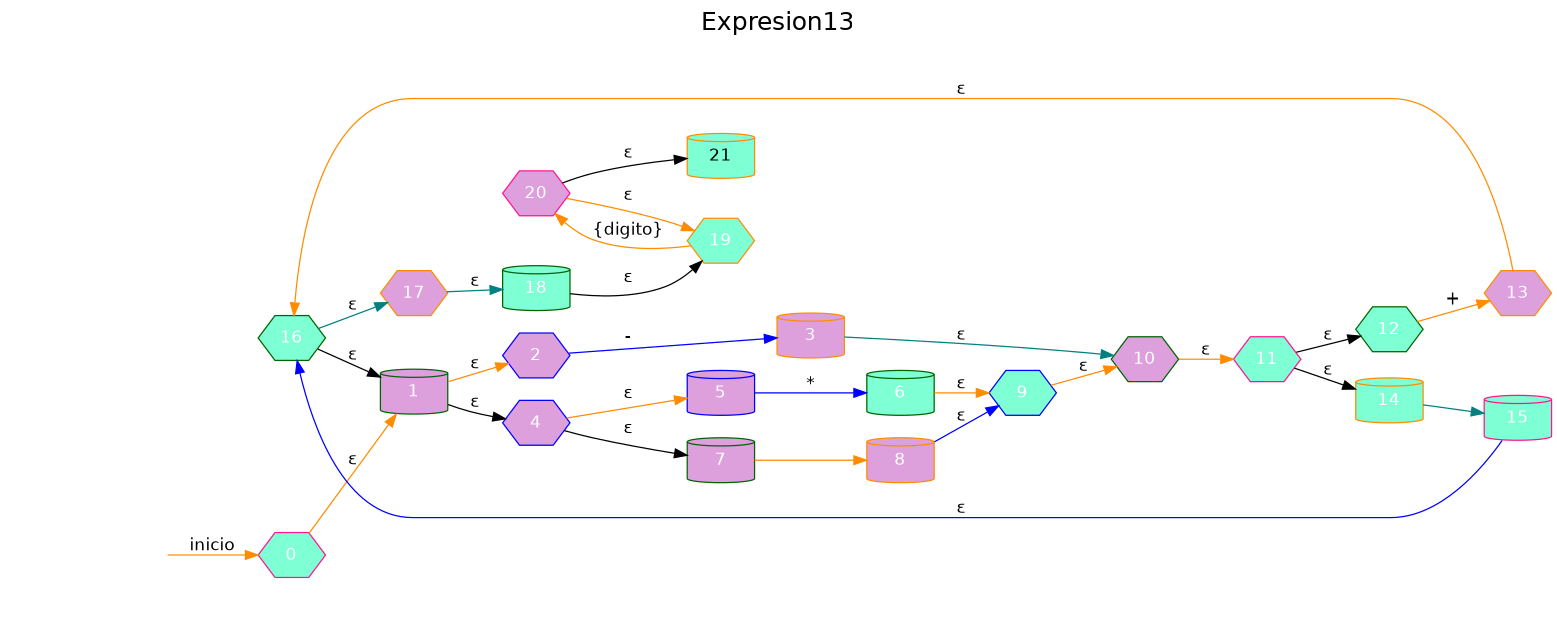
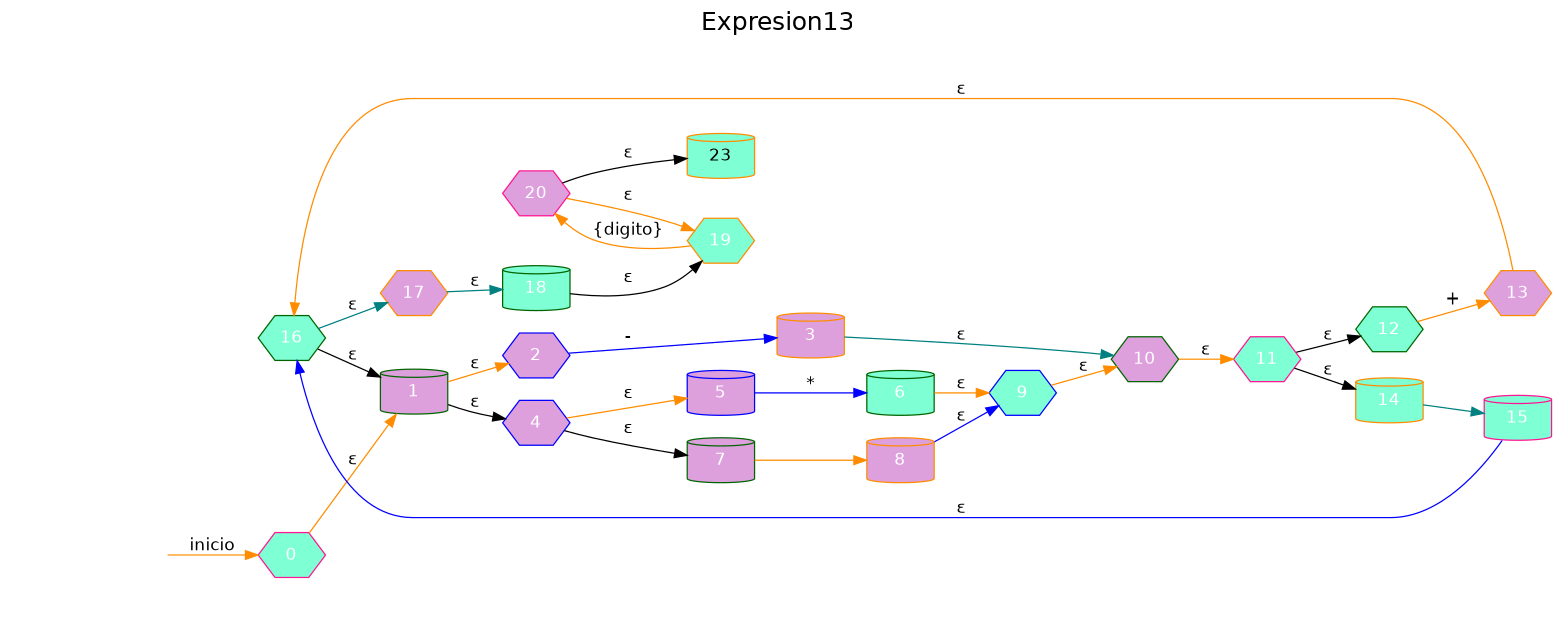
node "21": label "21" -> "23"
